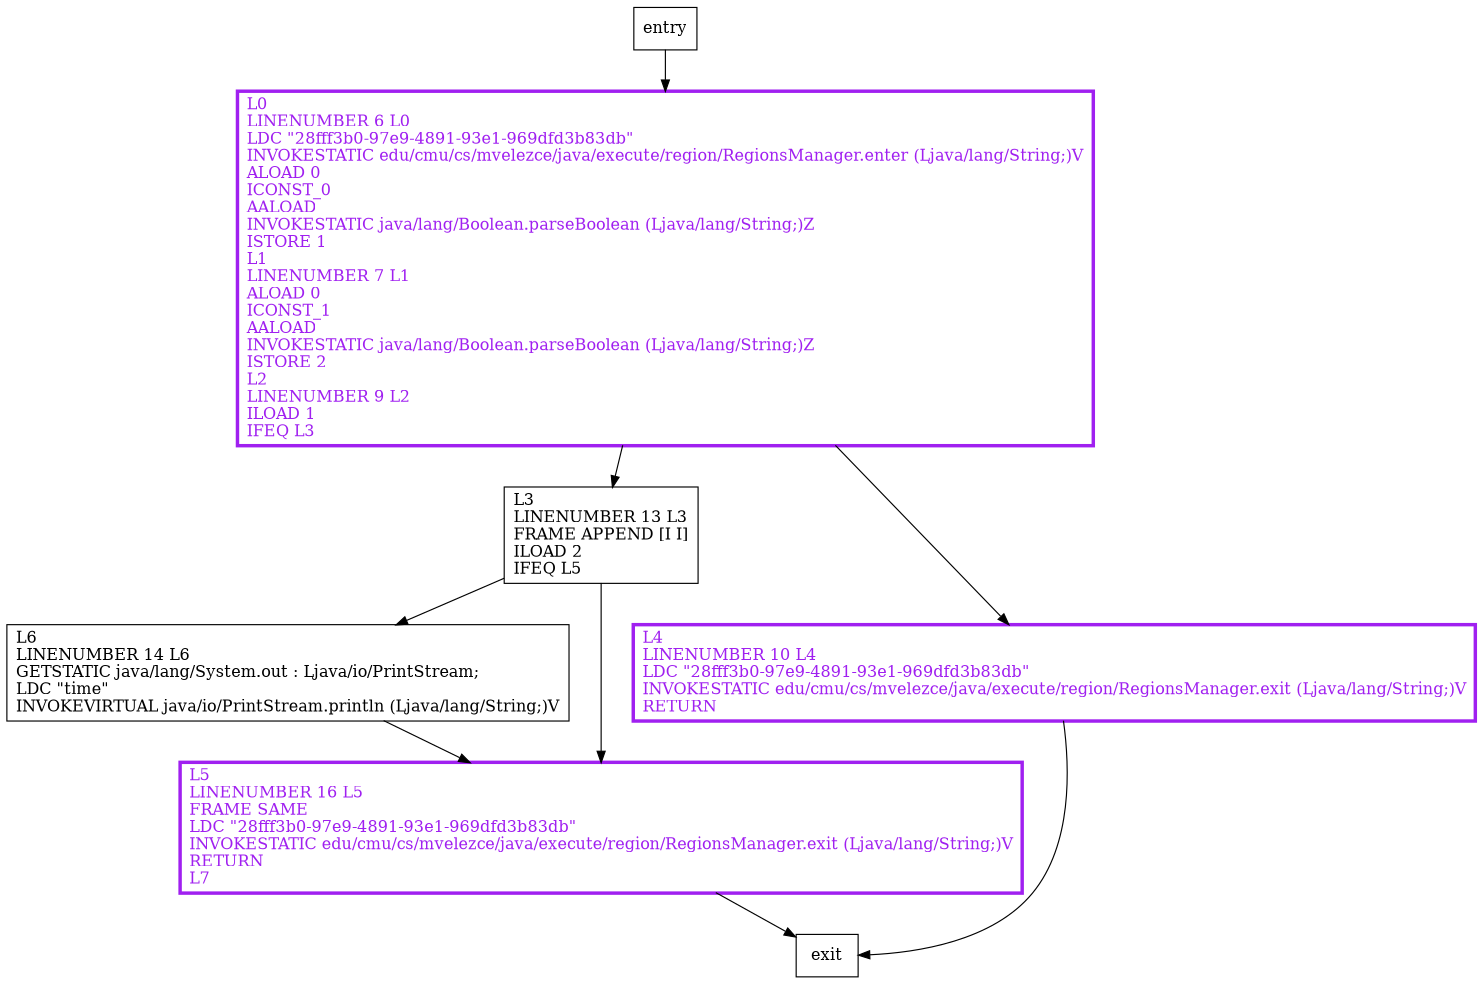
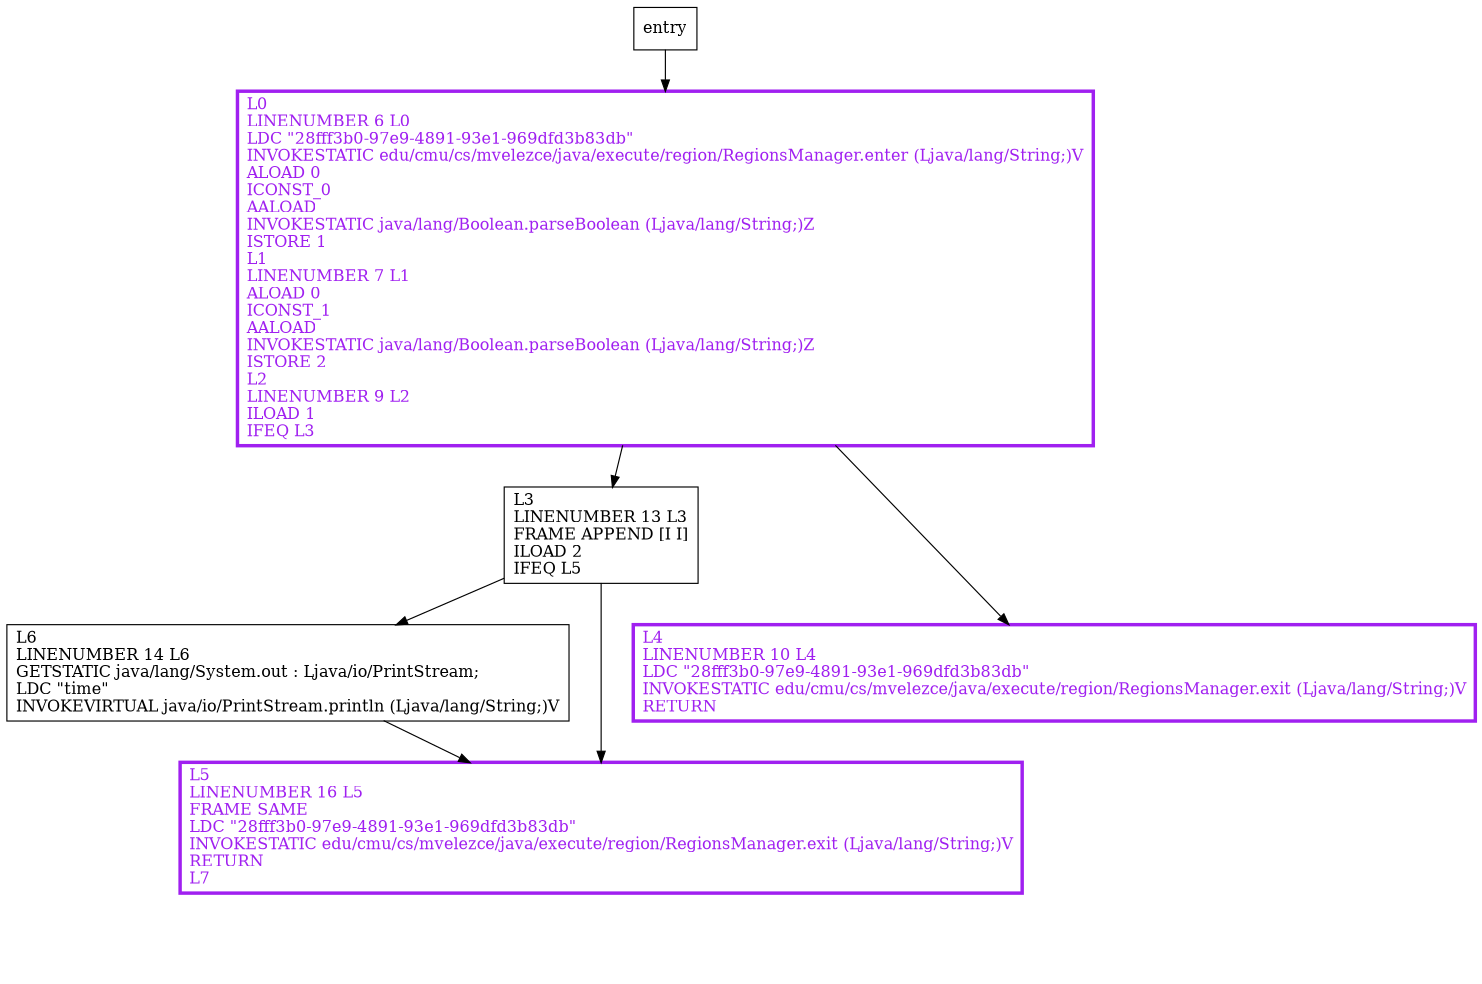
node "exit": removed
